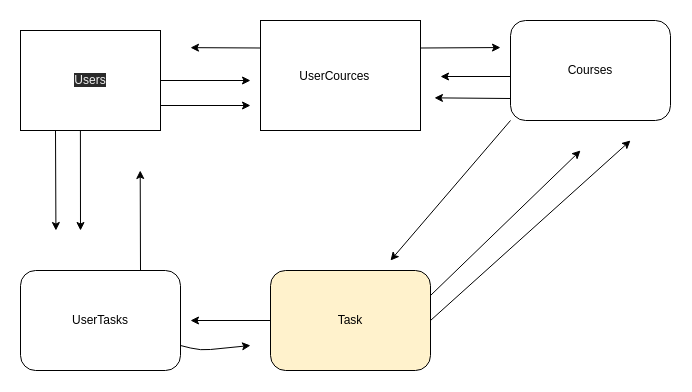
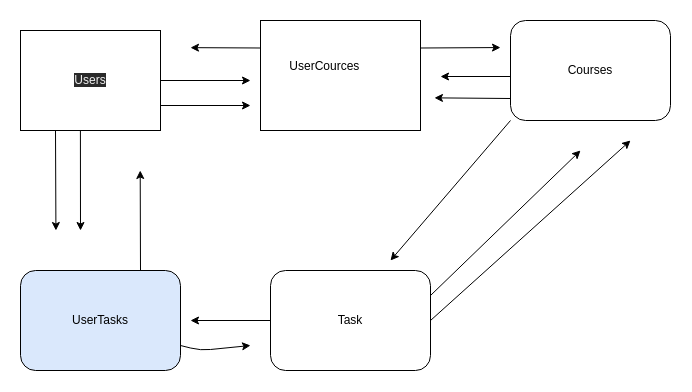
node "UserCources": moved (351, 76) -> (341, 66)
node "UserTasks": fillcolor #ffffff -> #dae8fc
node "Task": fillcolor #fff2cc -> #ffffff
